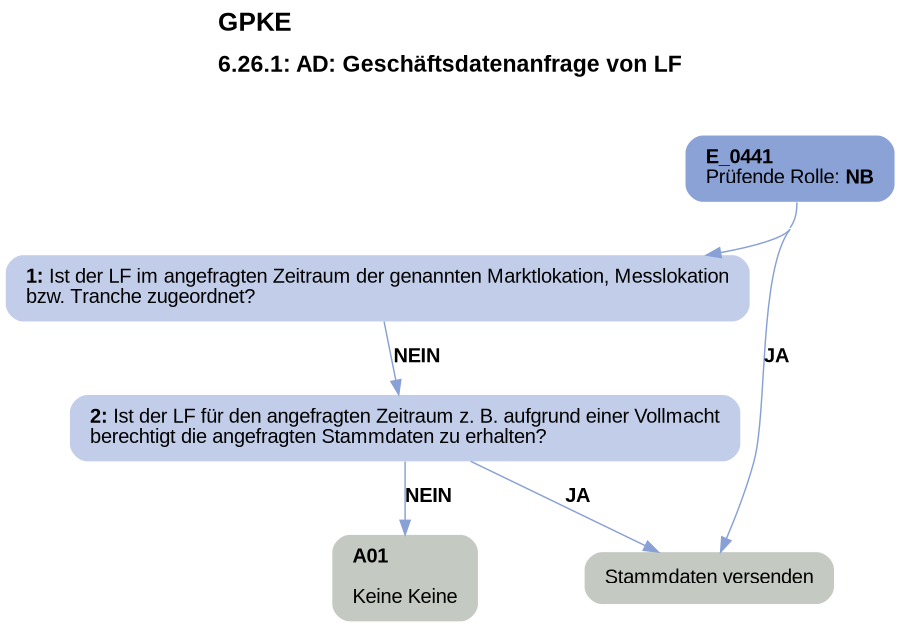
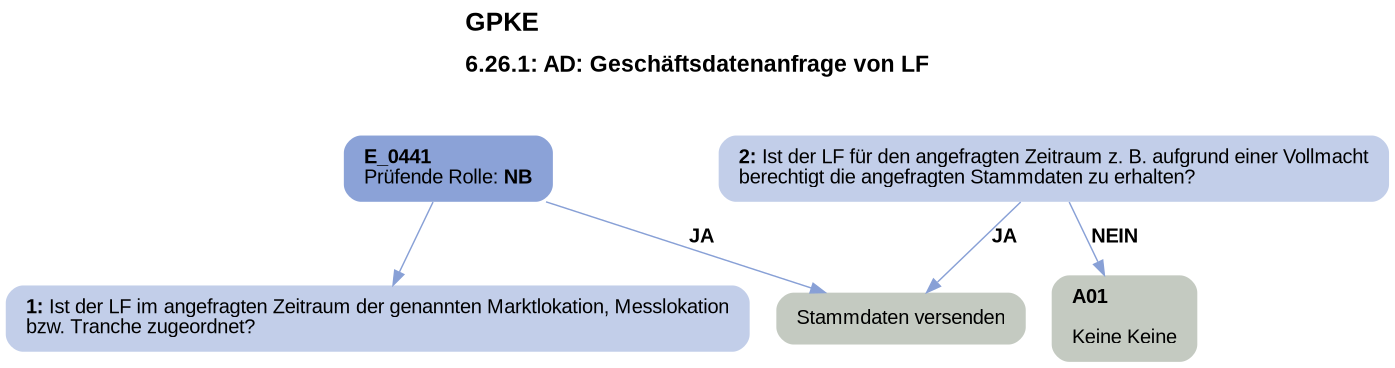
edge "1:" -> "2:": removed, label "NEIN"
